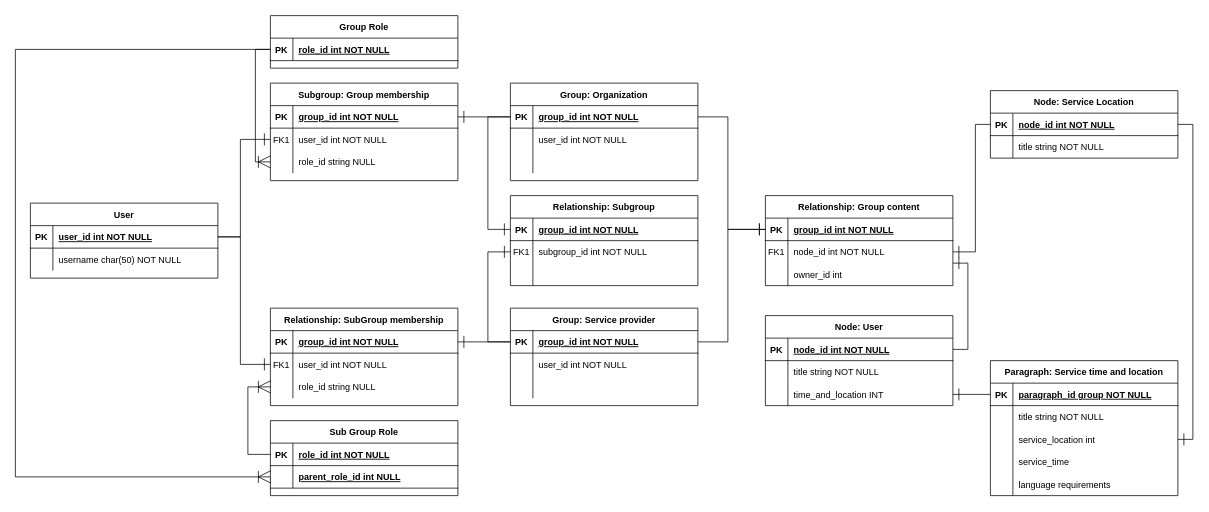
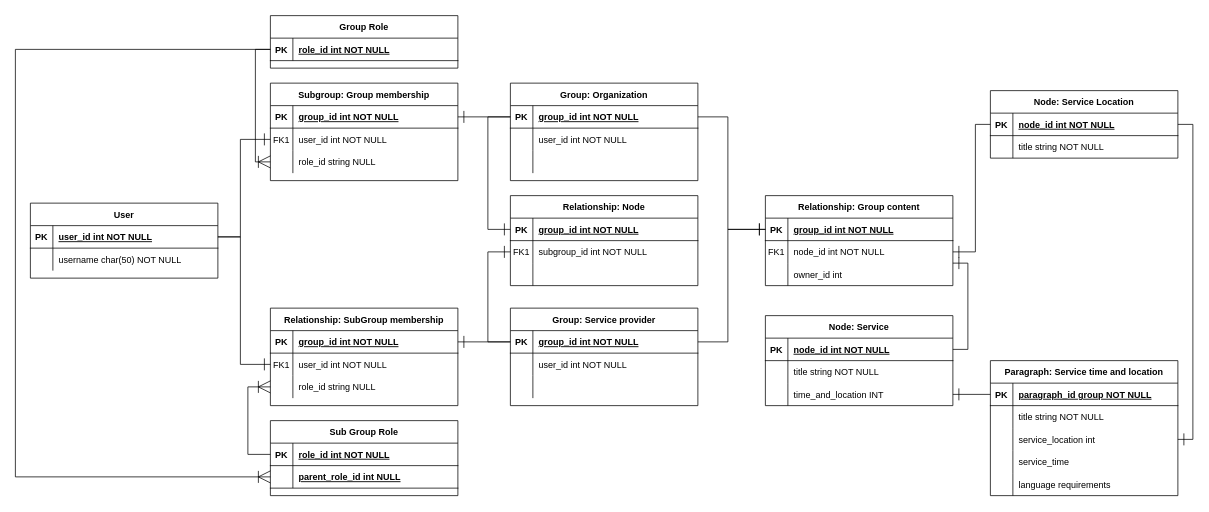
node "Relationship: Subgroup": label "Relationship: Subgroup" -> "Relationship: Node"
node "Node: User": label "Node: User" -> "Node: Service"
